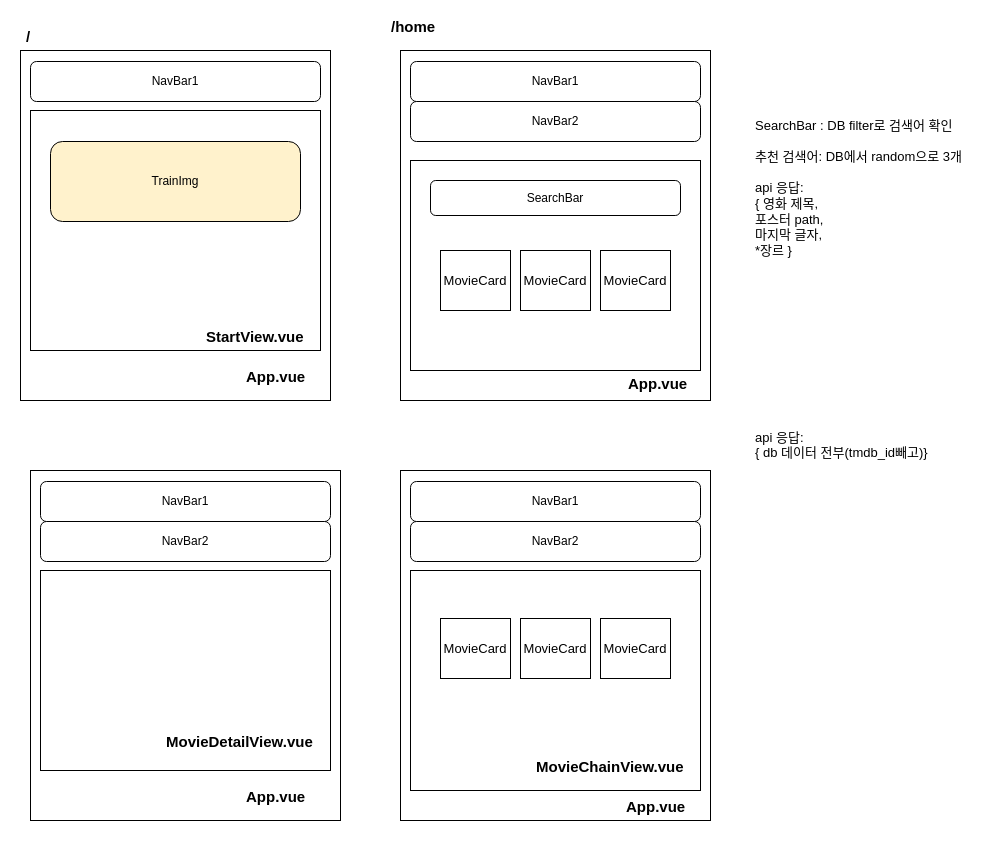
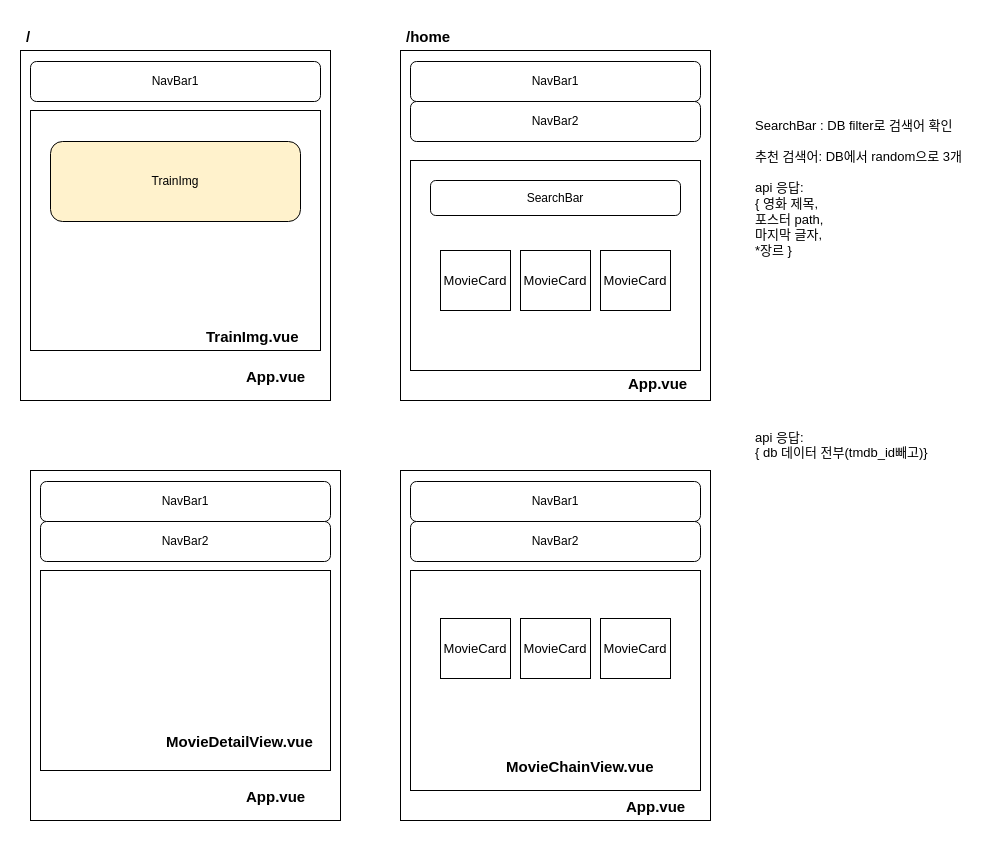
node "/home": moved (441, 26) -> (456, 36)
node "StartView.vue": label "StartView.vue" -> "TrainImg.vue"
node "MovieChainView.vue": moved (611, 766) -> (581, 766)
